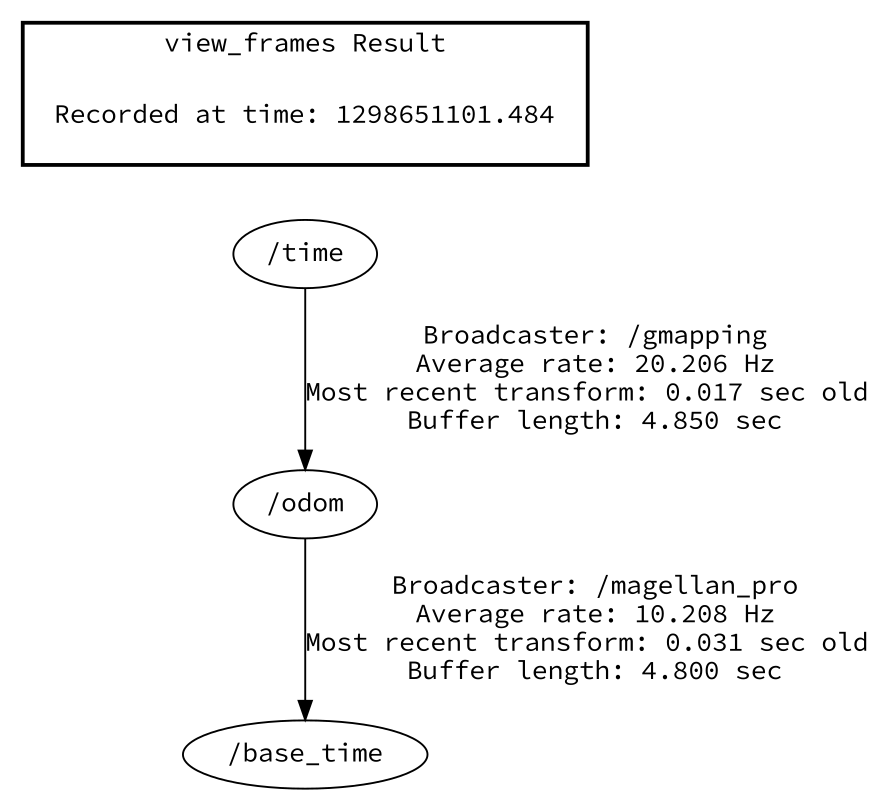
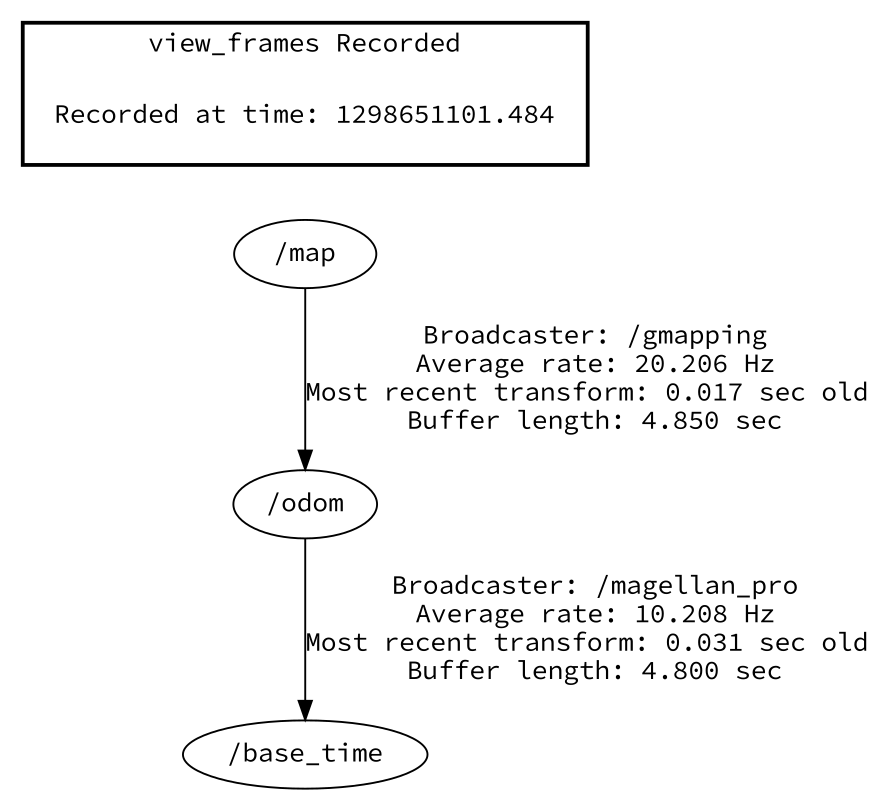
cluster "view_frames Result": label "view_frames Result" -> "view_frames Recorded"
node "/time": label "/time" -> "/map"
